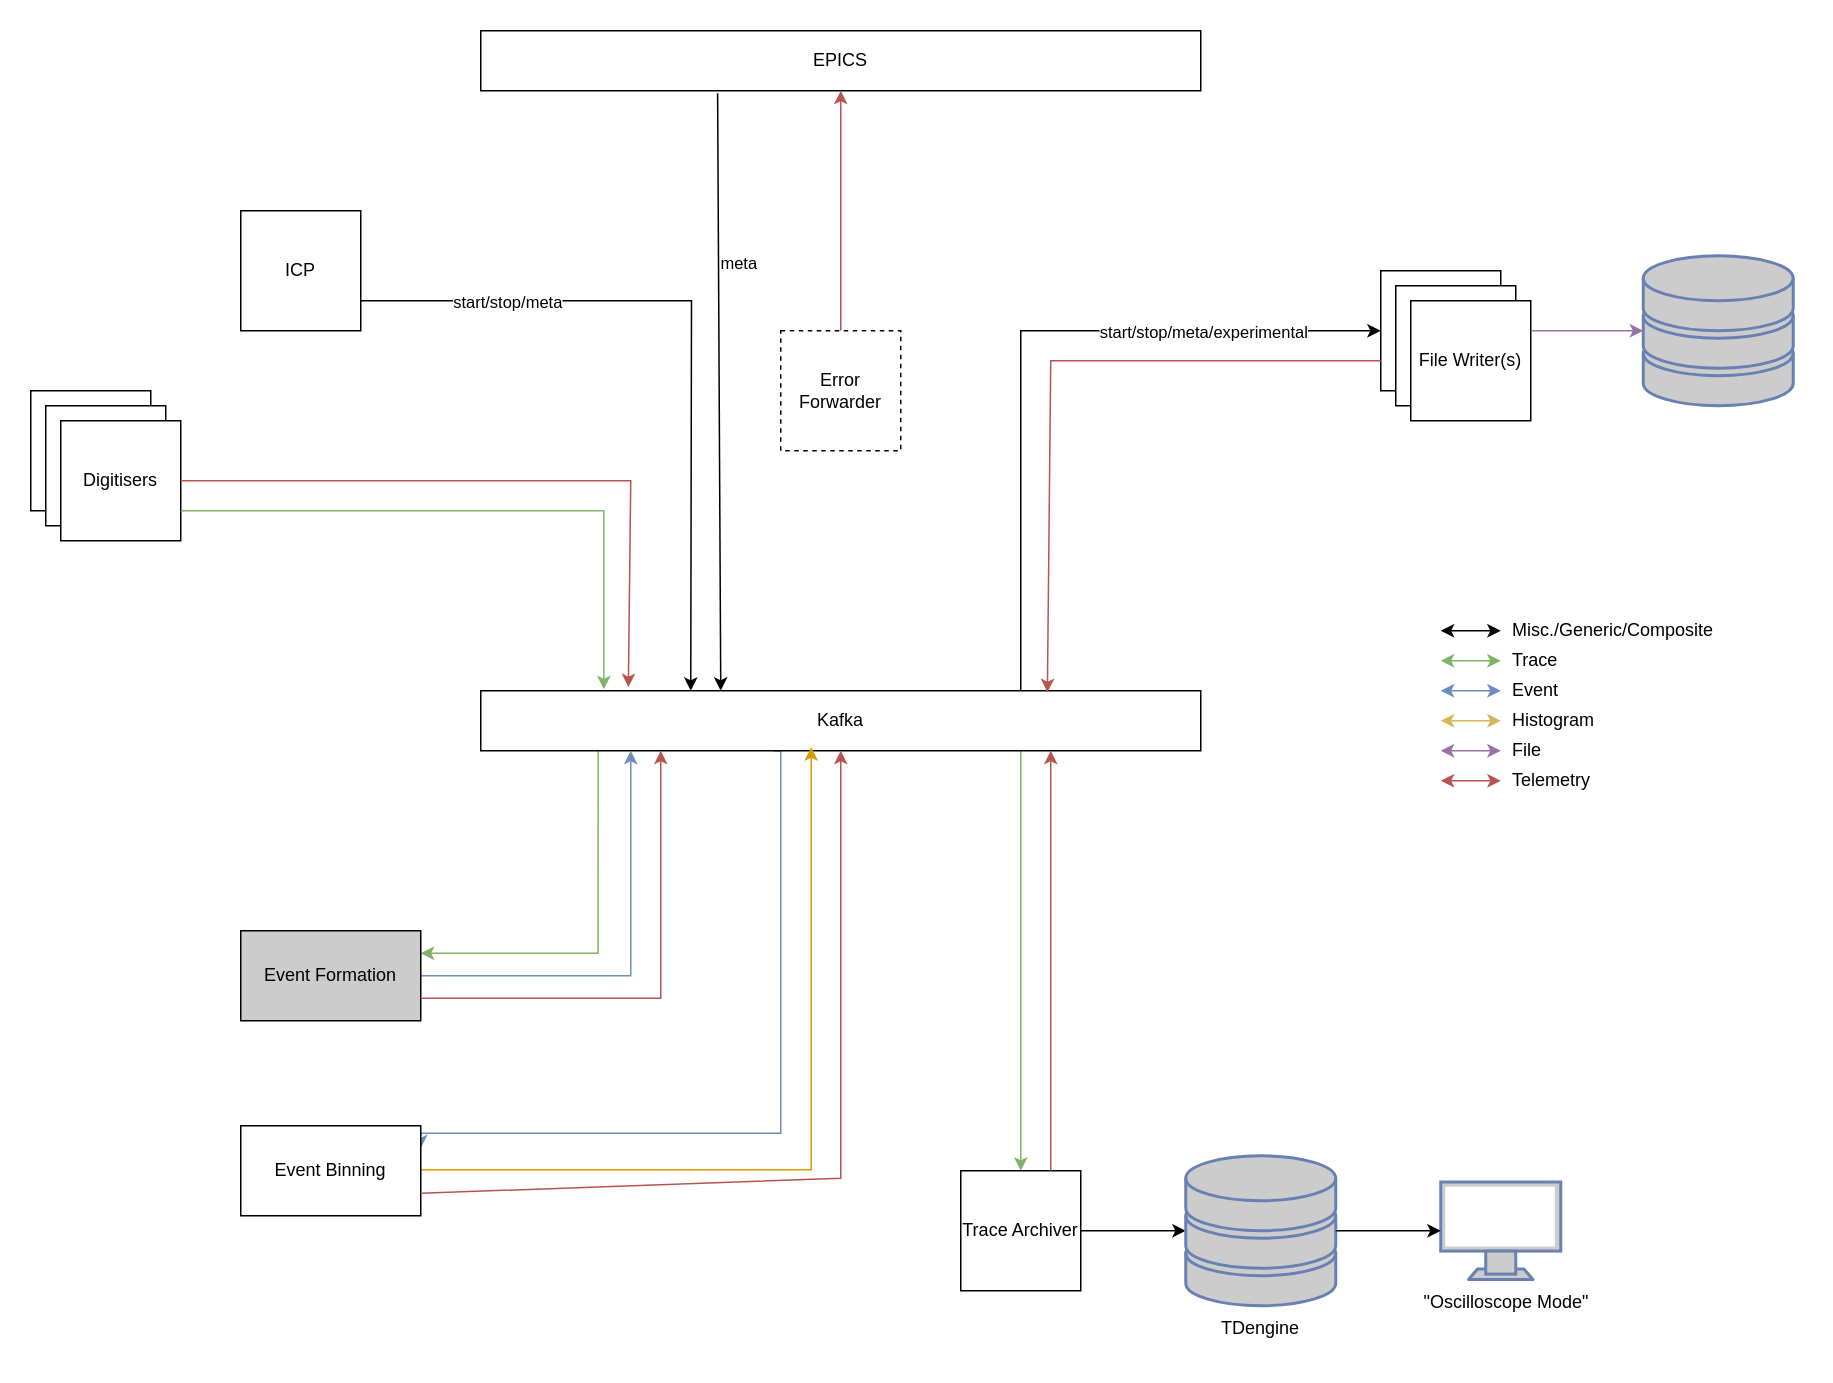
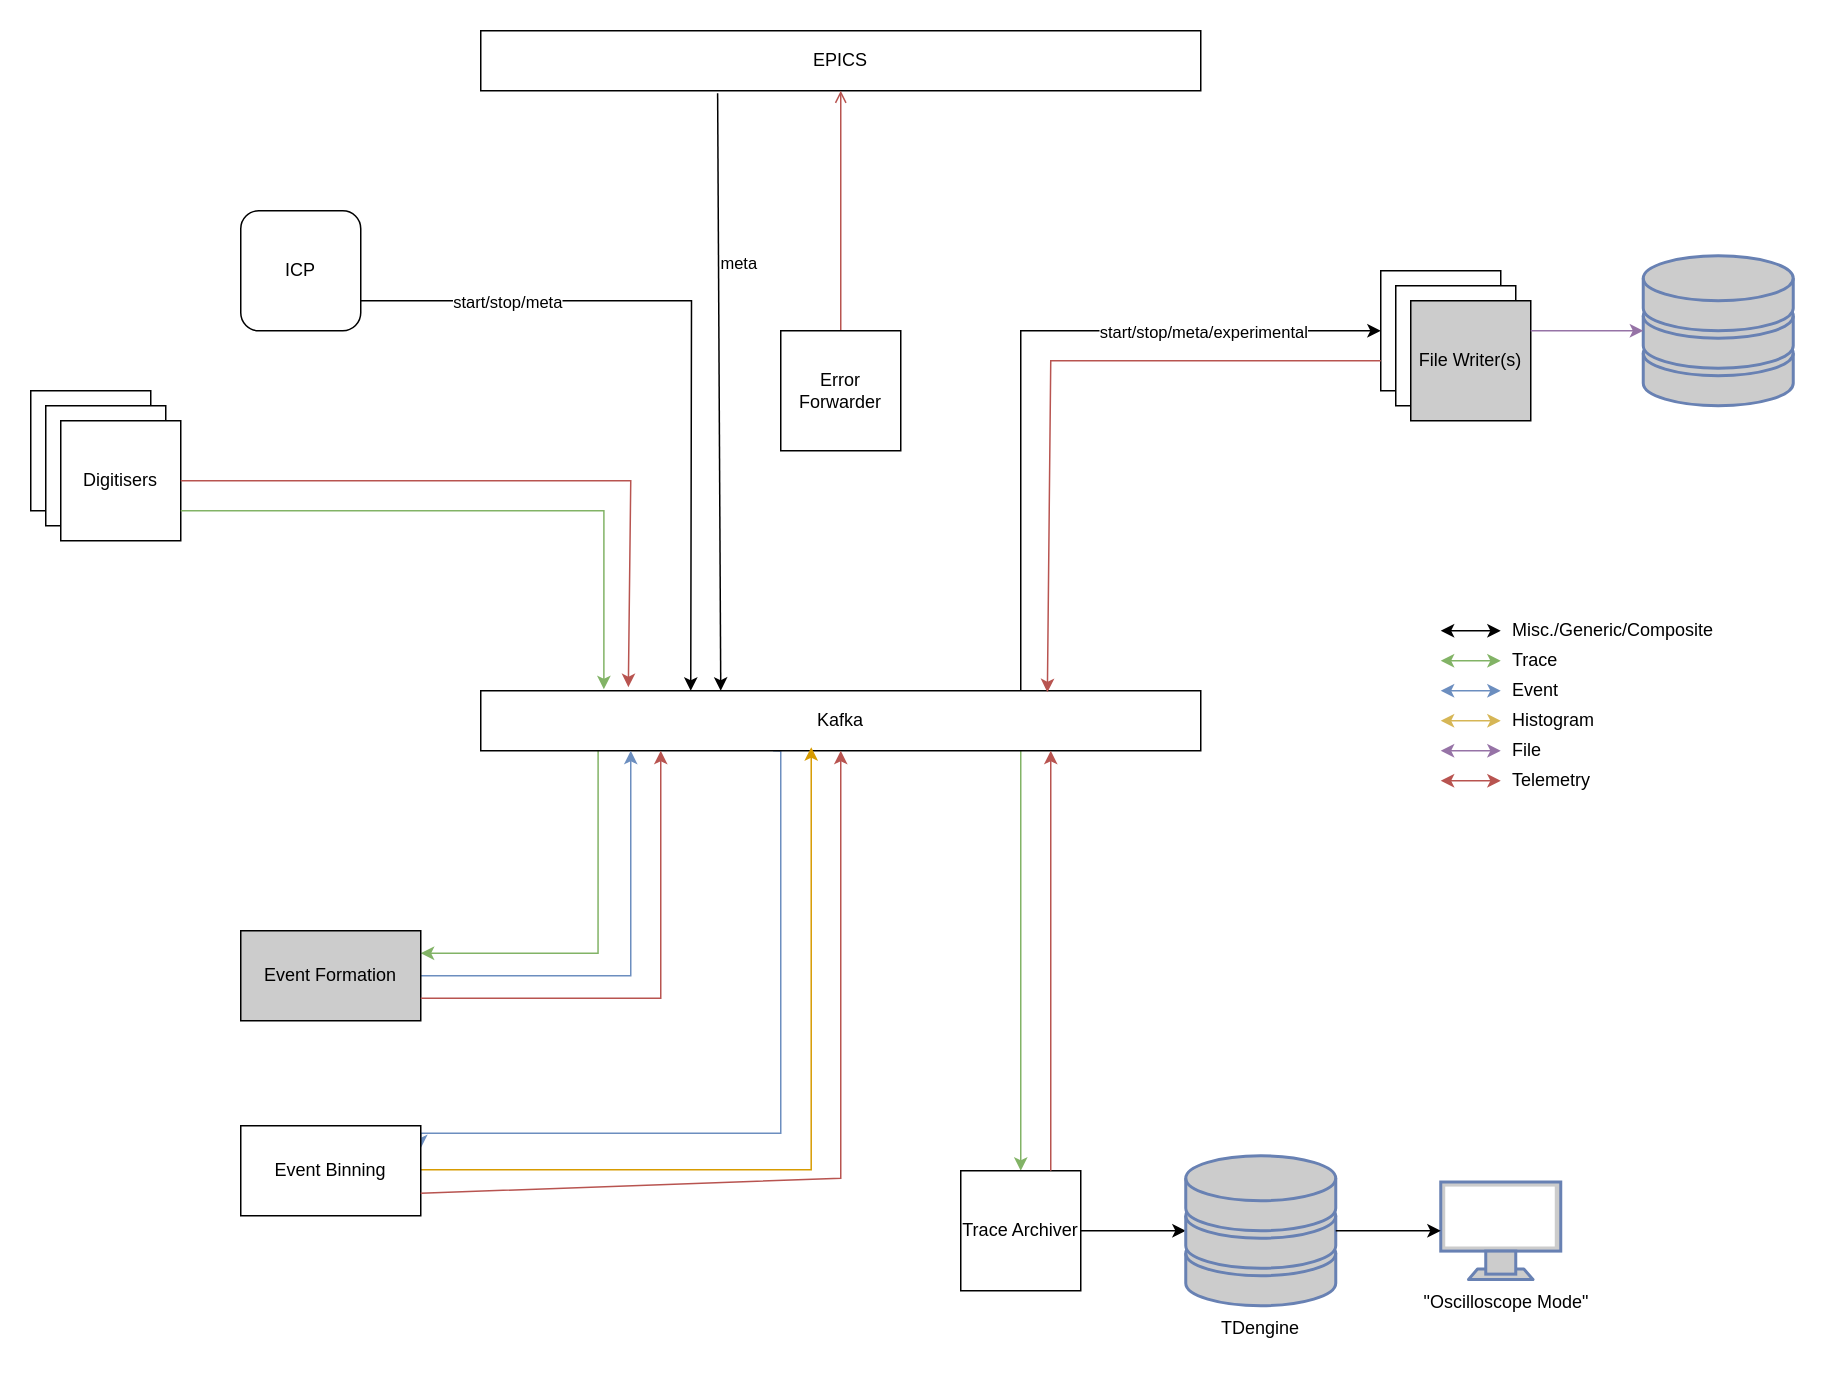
edge "Error Forwarder" -> "EPICS": arrowhead classic -> open
node "ICP": shape rectangle -> rounded rectangle
node "File Writer(s)": fillcolor #ffffff -> #cccccc
node "Error Forwarder": style dashed -> solid
